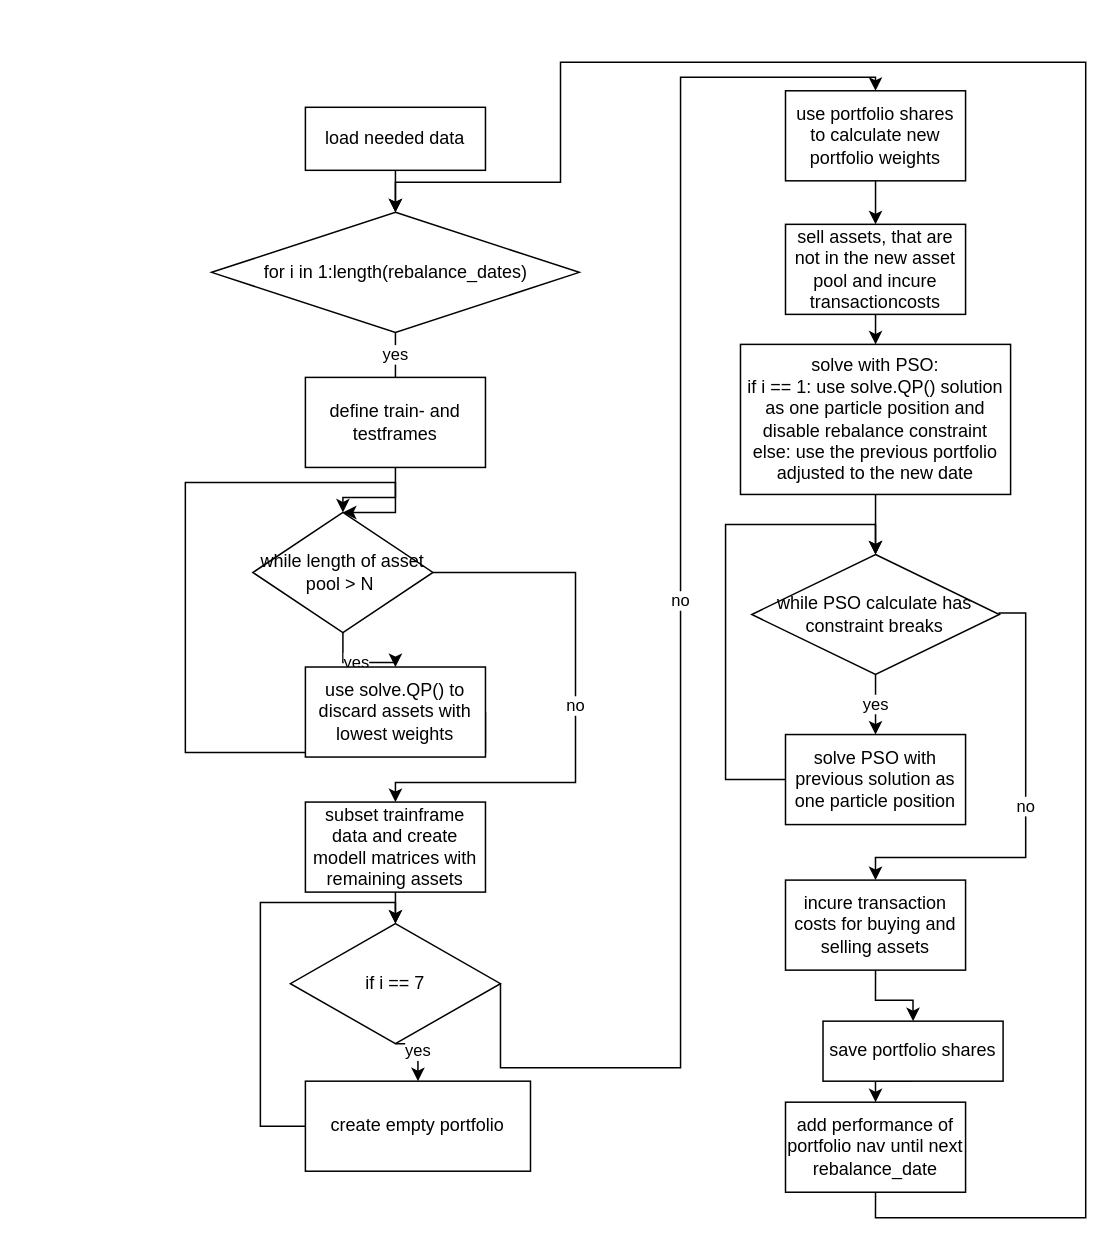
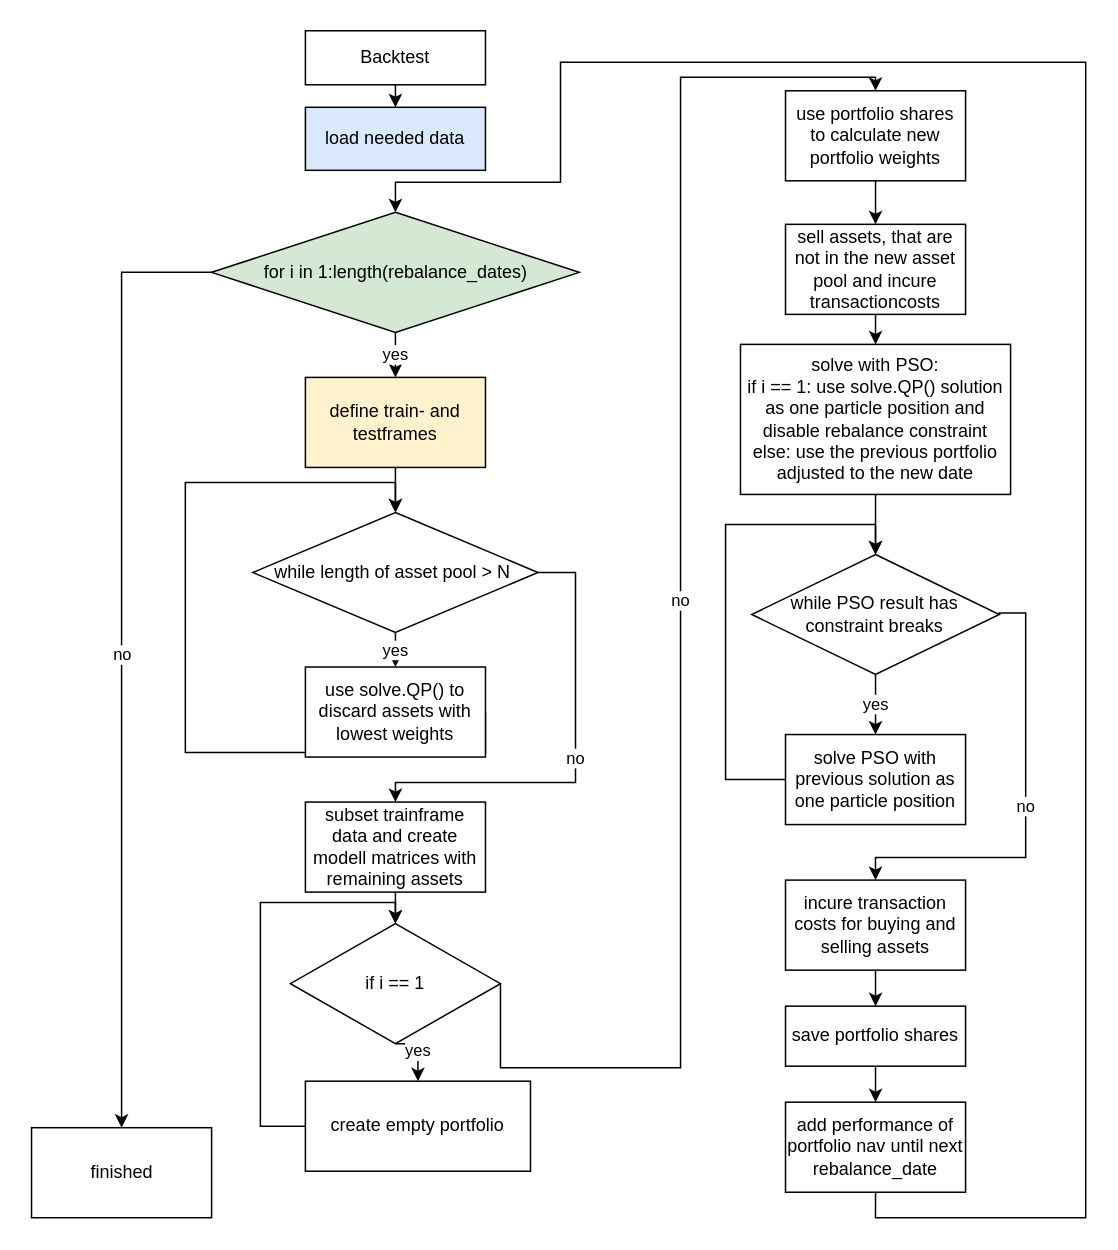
node "Backtest": added
edge "Backtest" -> "load needed data": added
node "load needed data": fillcolor #ffffff -> #dae8fc
edge "load needed data" -> "for i in 1:length(rebalance_dates)": removed
node "for i in 1:length(rebalance_dates)": fillcolor #ffffff -> #d5e8d4
edge "for i in 1:length(rebalance_dates)" -- "define train- and testframes": arrowhead none -> classic
node "define train- and testframes": fillcolor #ffffff -> #fff2cc
node "while length of asset pool > N": size 180x120 -> 285x120
node "while PSO calculate has constraint breaks": label "while PSO calculate has constraint breaks" -> "while PSO result has constraint breaks"
edge "for i in 1:length(rebalance_dates)" -> "finished": added, label "no"
node "if i == 7": label "if i == 7" -> "if i == 1"
node "save portfolio shares": moved (913, 1051) -> (875, 1036)
node "finished": added
